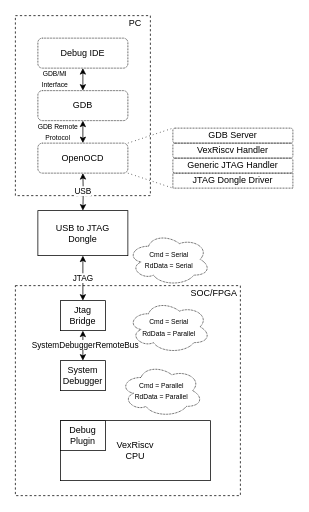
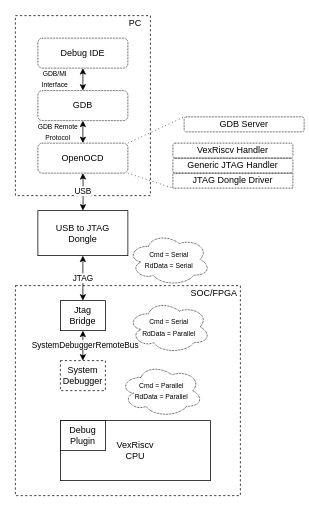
node "GDB Server": moved (233, 135) -> (244, 124)
node "System Debugger": style solid -> dashed
